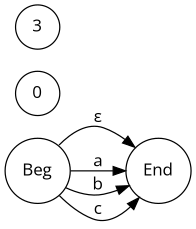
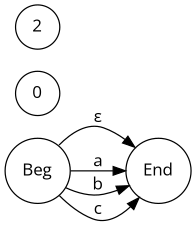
node "3": label "3" -> "2"
